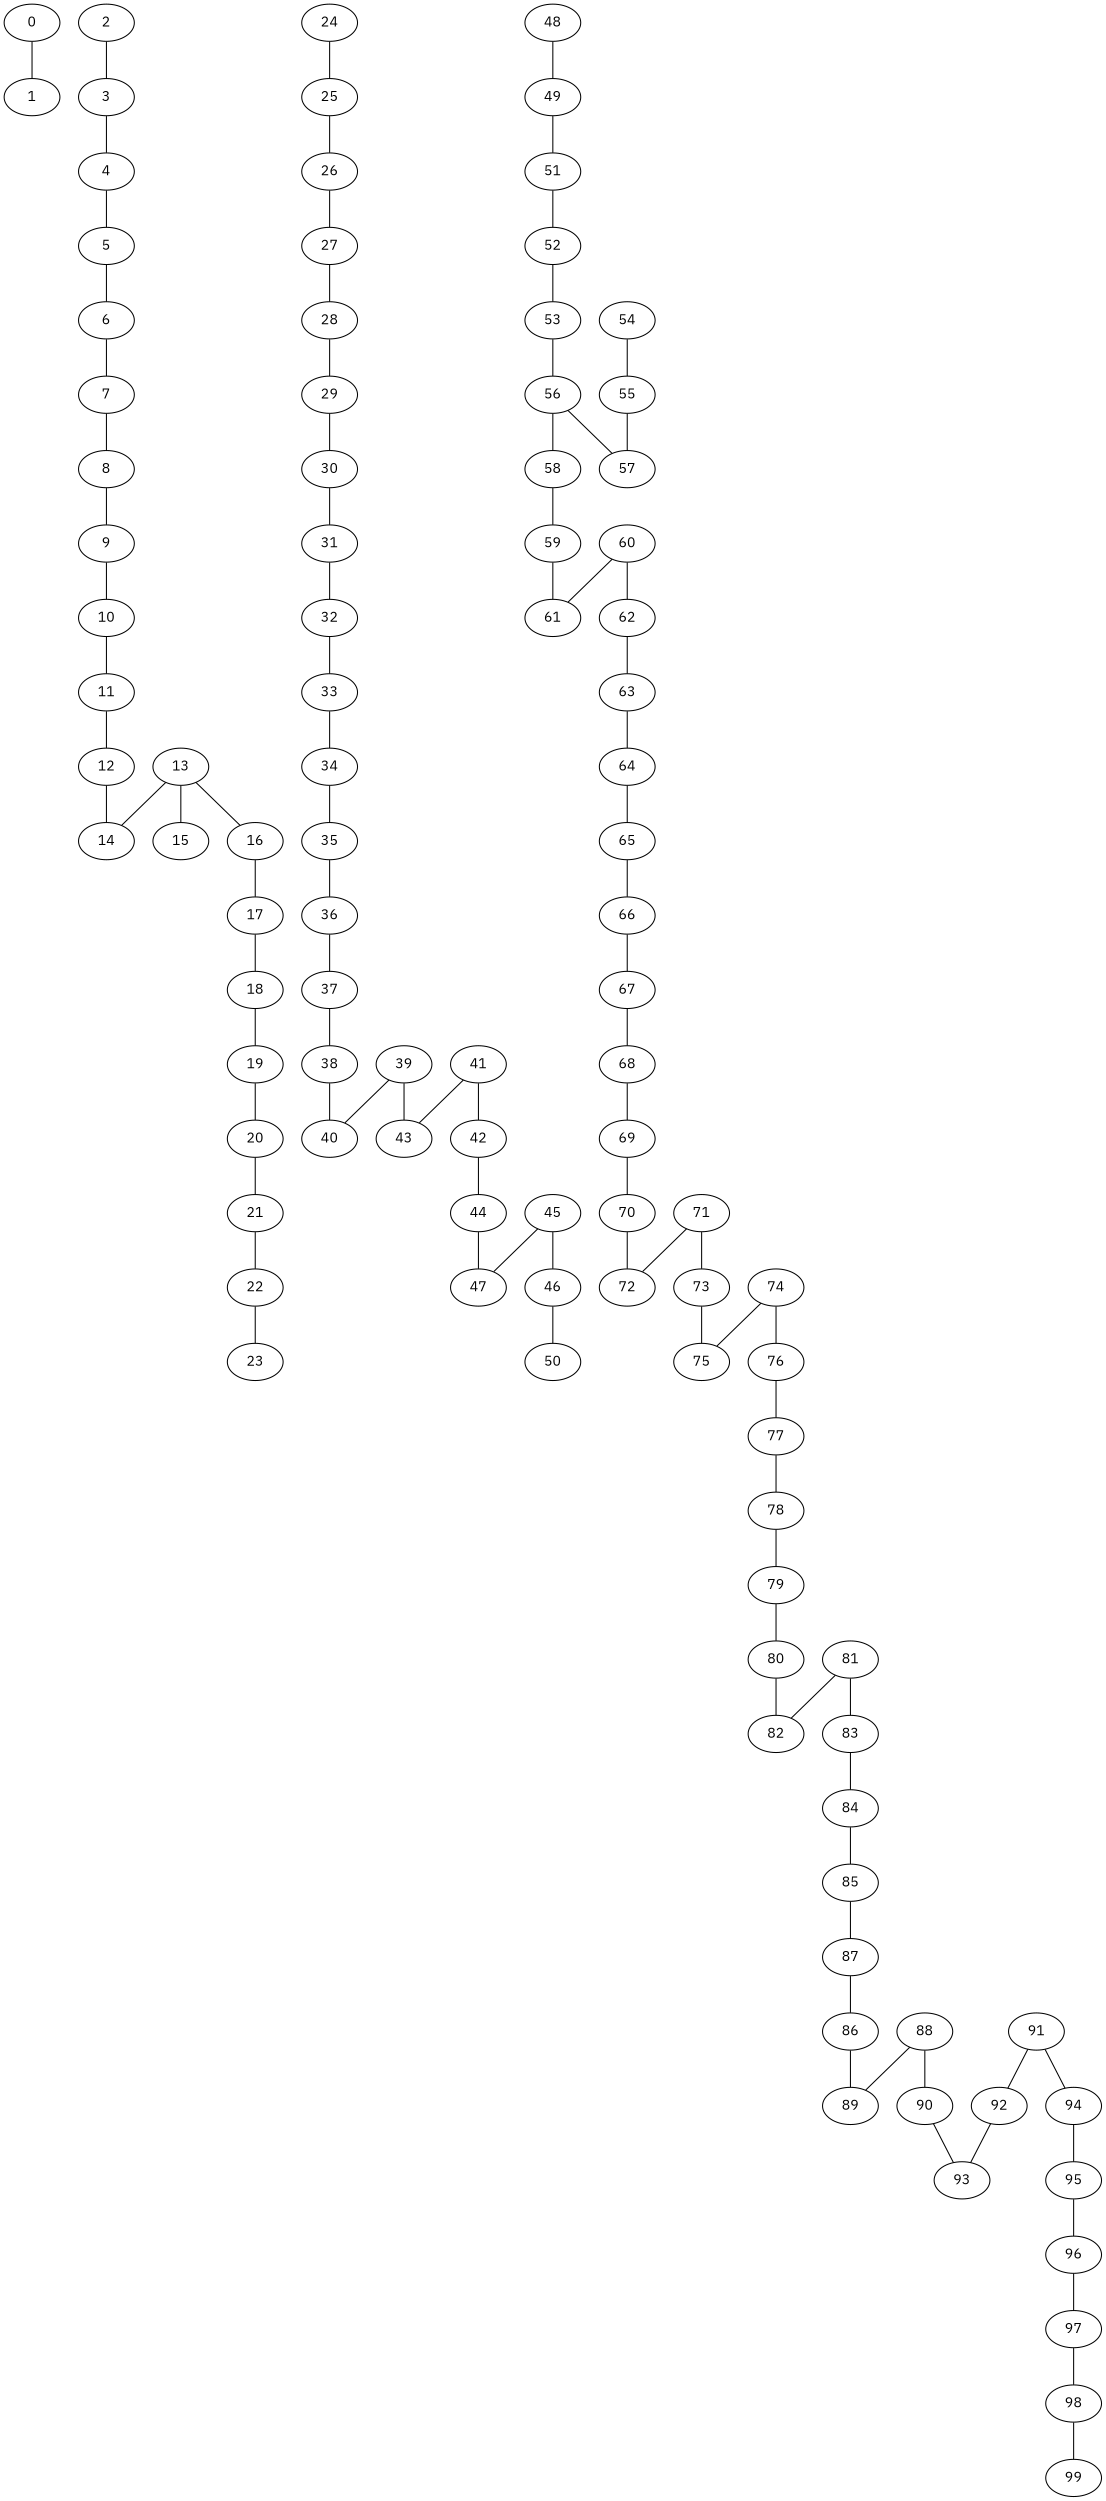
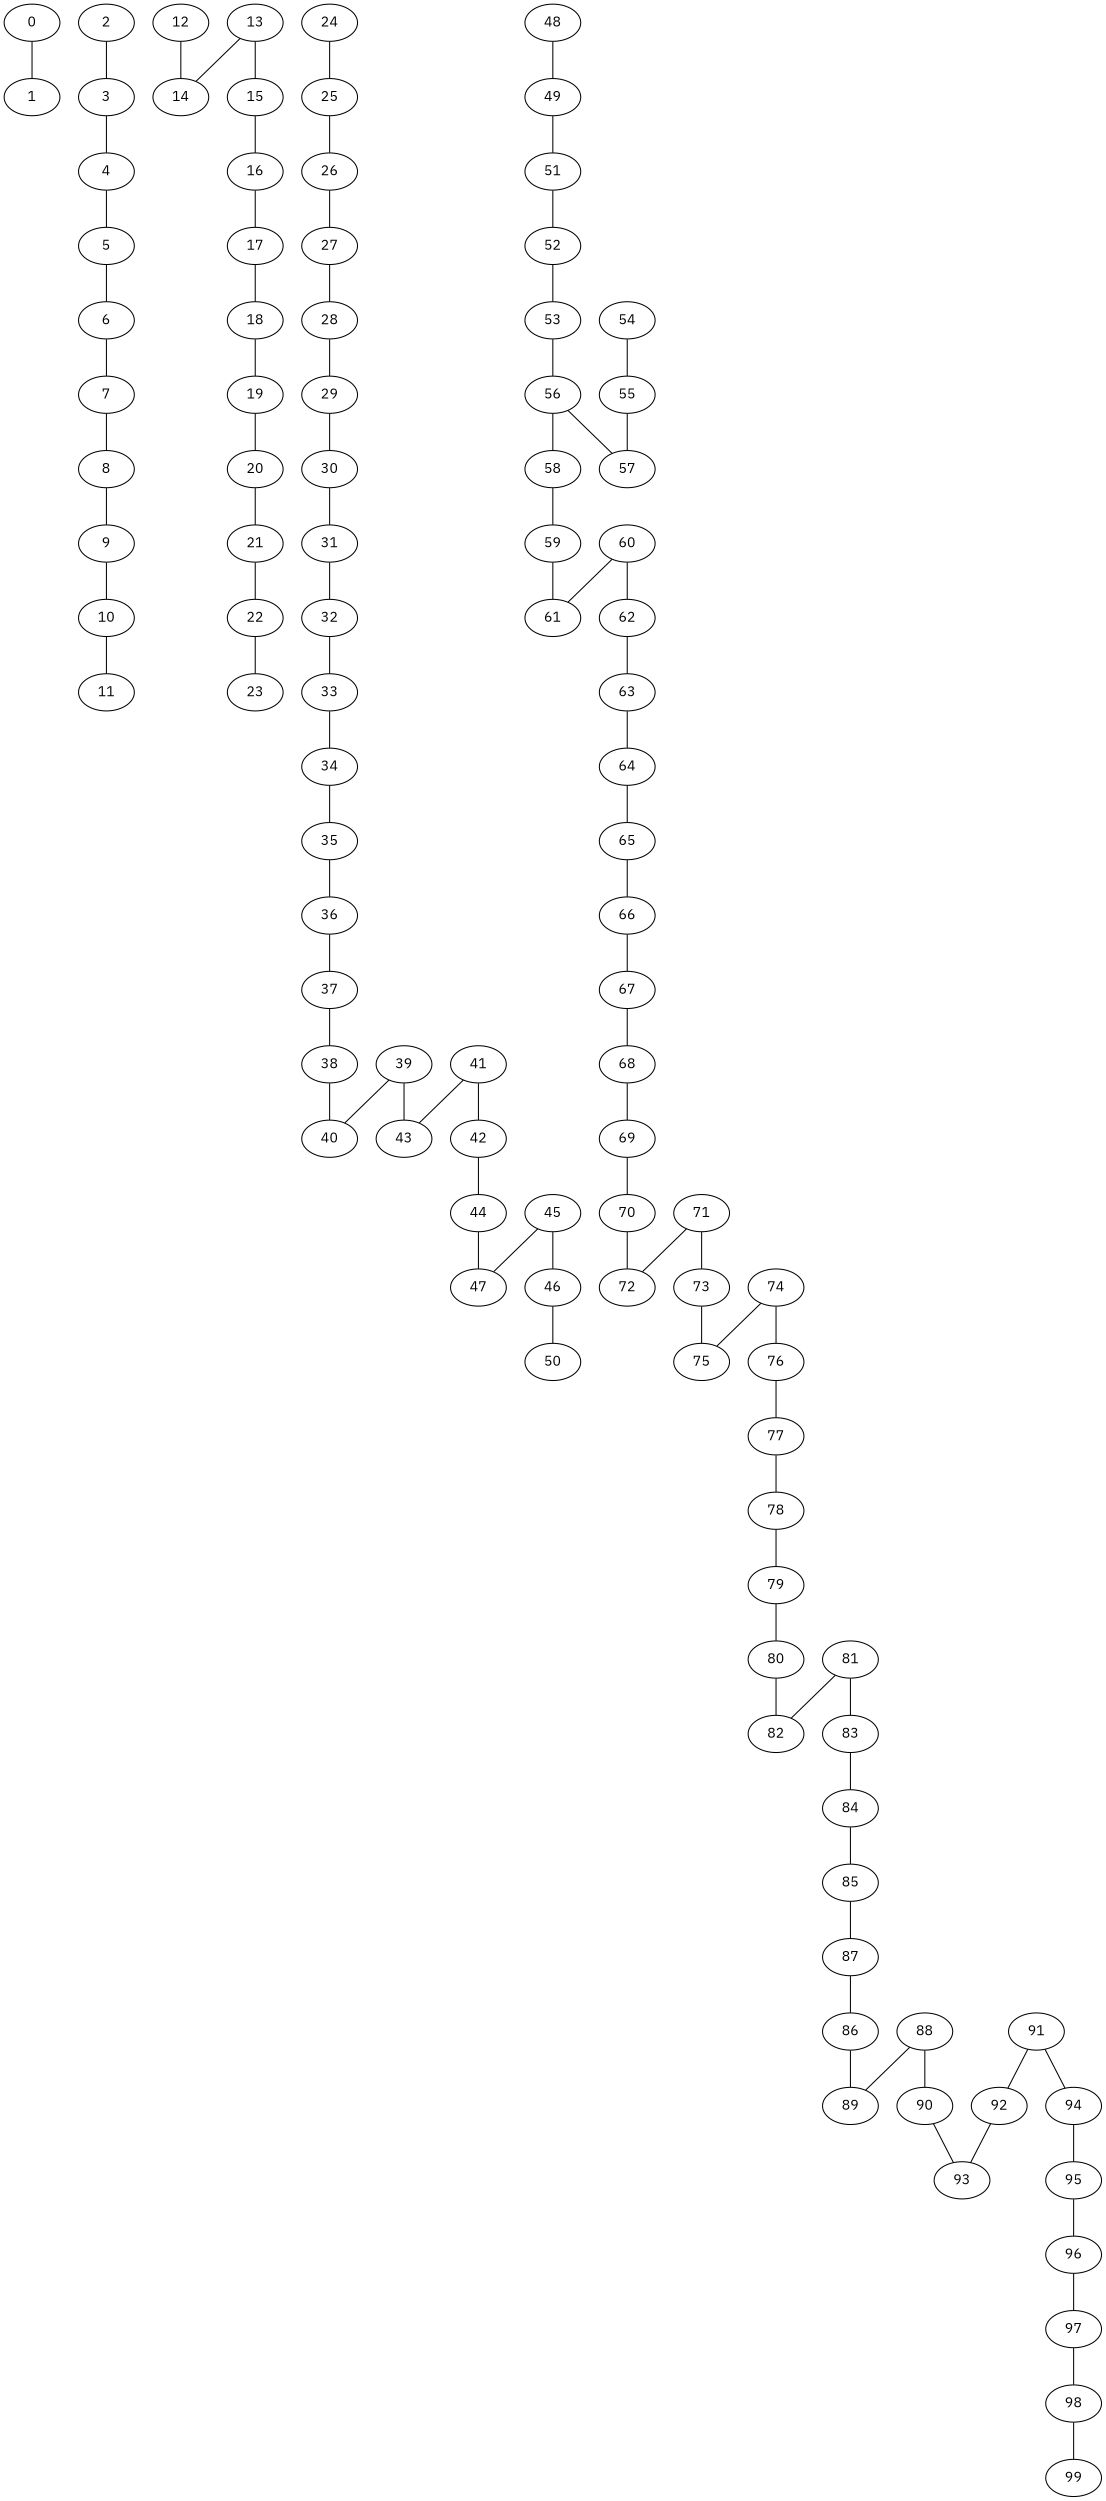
edge "11" -- "12": removed
edge "13" -- "16": now "15" -- "16"
